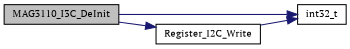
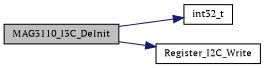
edge "Register_I2C_Write" -> "int32_t": removed
